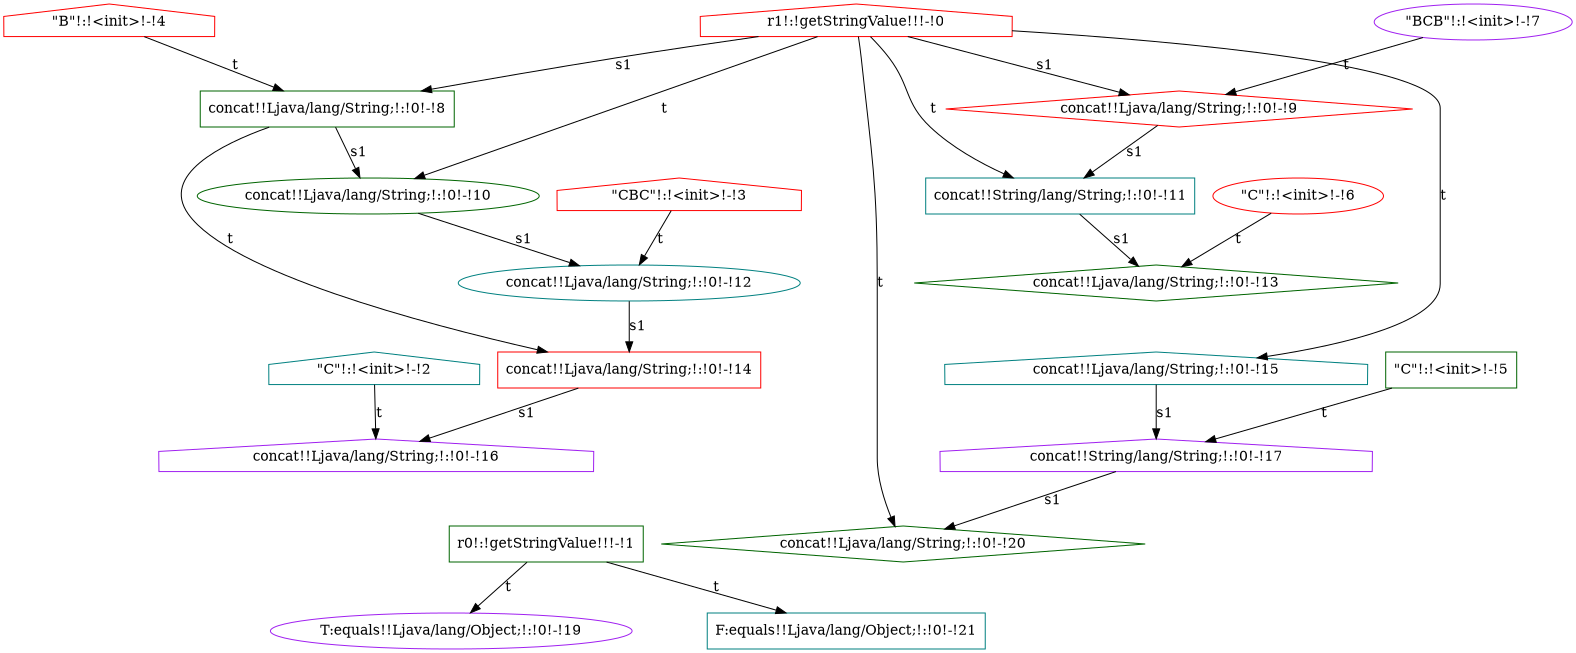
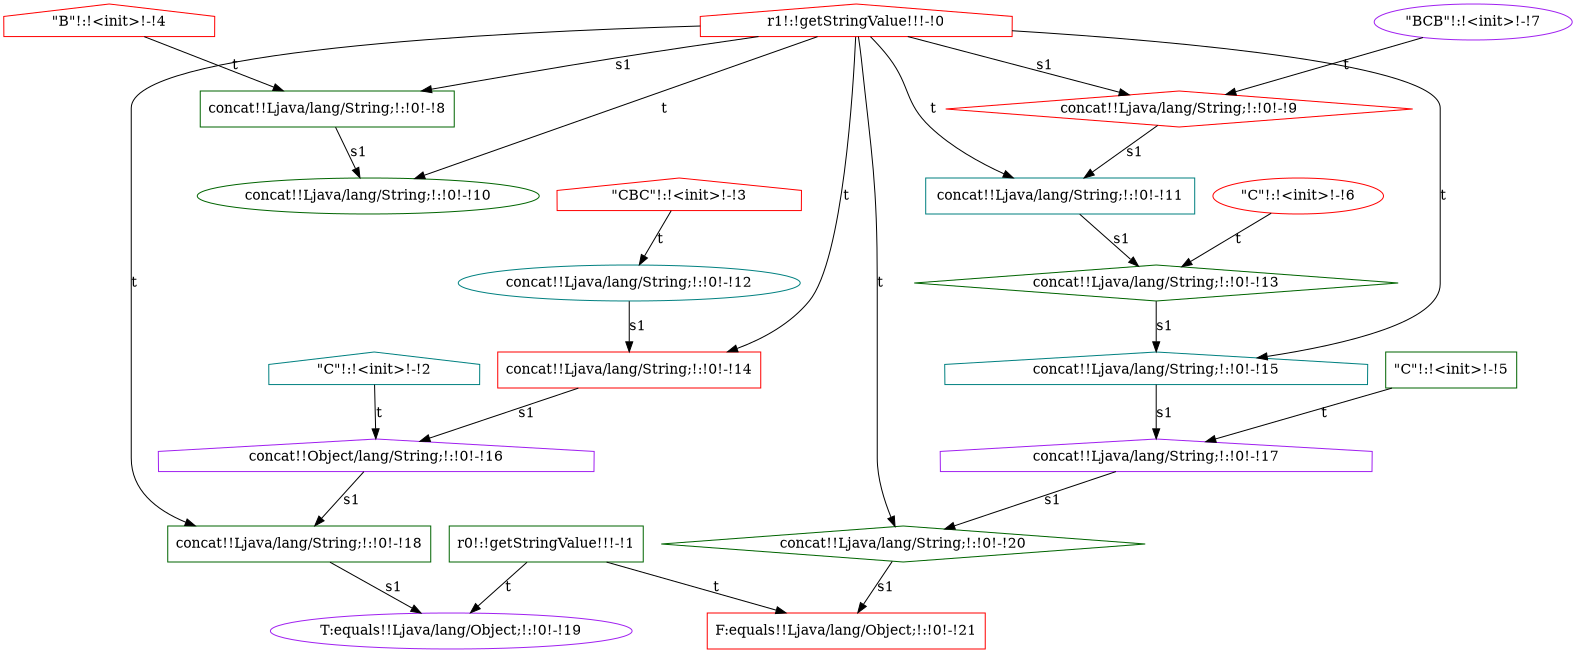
node "concat!!String/lang/String;!:!0!-!11": label "concat!!String/lang/String;!:!0!-!11" -> "concat!!Ljava/lang/String;!:!0!-!11"
edge "concat!!Ljava/lang/String;!:!0!-!10" -> "concat!!Ljava/lang/String;!:!0!-!12": removed, label "s1"
edge "concat!!Ljava/lang/String;!:!0!-!8" -> "concat!!Ljava/lang/String;!:!0!-!14": now "r1!:!getStringValue!!!-!0" -> "concat!!Ljava/lang/String;!:!0!-!14"
edge "concat!!Ljava/lang/String;!:!0!-!13" -> "concat!!Ljava/lang/String;!:!0!-!15": added, label "s1"
node "concat!!Ljava/lang/String;!:!0!-!16": label "concat!!Ljava/lang/String;!:!0!-!16" -> "concat!!Object/lang/String;!:!0!-!16"
node "concat!!String/lang/String;!:!0!-!17": label "concat!!String/lang/String;!:!0!-!17" -> "concat!!Ljava/lang/String;!:!0!-!17"
node "concat!!Ljava/lang/String;!:!0!-!18": added
edge "concat!!Ljava/lang/String;!:!0!-!20" -> "F:equals!!Ljava/lang/Object;!:!0!-!21": added, label "s1"
node "F:equals!!Ljava/lang/Object;!:!0!-!21": color teal -> red
